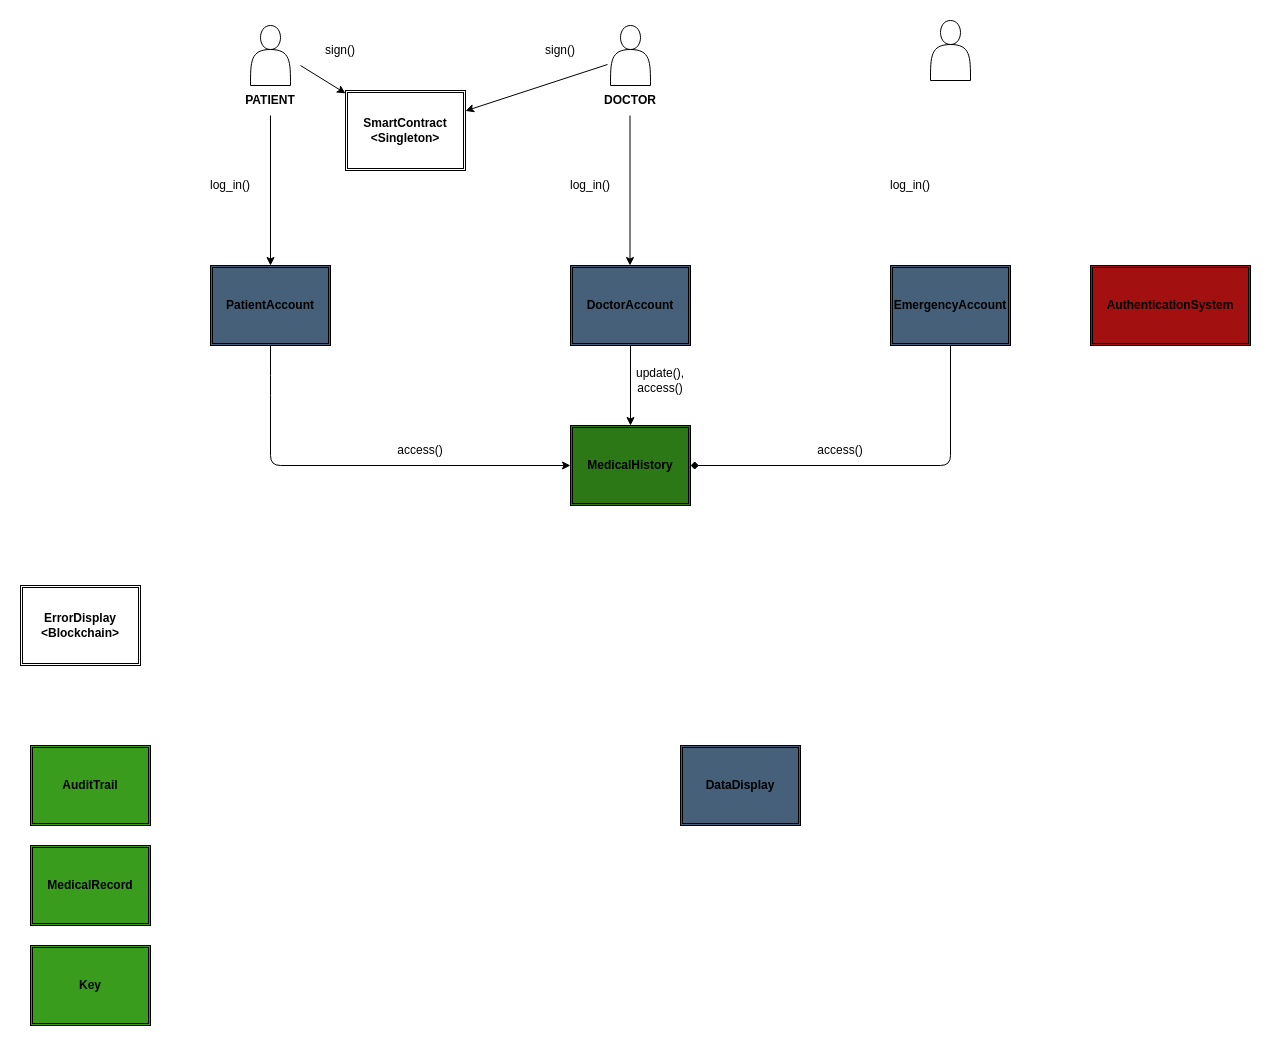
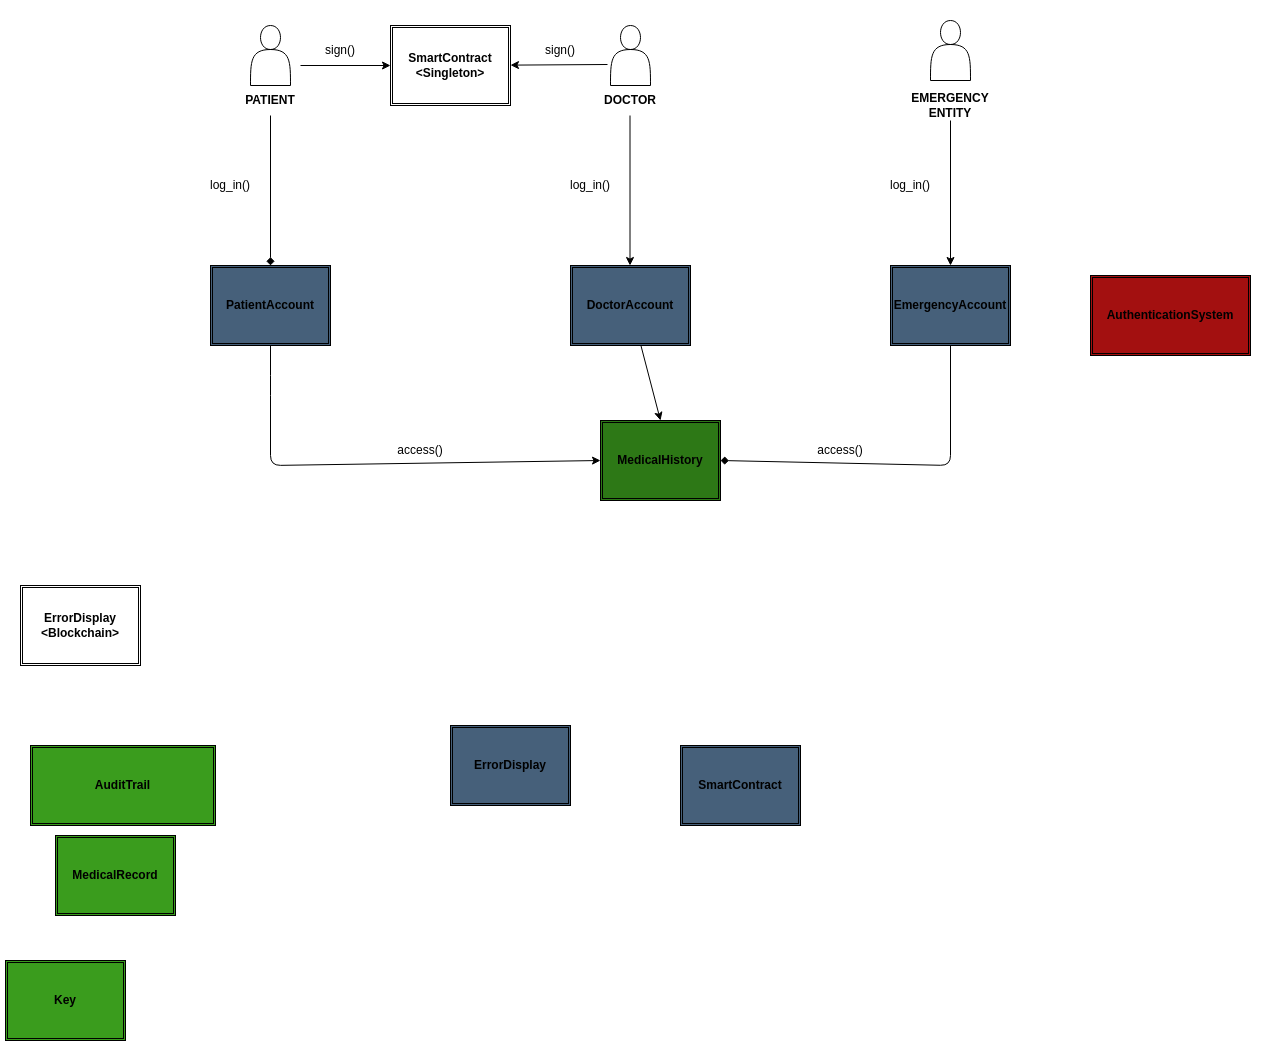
node "EMERGENCY ENTITY": added
node "SmartContract <Singleton>": moved (406, 131) -> (451, 66)
edge "EMERGENCY ENTITY" -> "EmergencyAccount": added
edge "PATIENT" -> "PatientAccount": arrowhead classic -> diamond
node "AuthenticationSystem": moved (1171, 306) -> (1171, 316)
node "update(), access()": removed
node "MedicalHistory": moved (631, 466) -> (661, 461)
node "ErrorDisplay": added
node "AuditTrail": size 120x80 -> 185x80
node "DataDisplay": label "DataDisplay" -> "SmartContract"
node "MedicalRecord": moved (91, 886) -> (116, 876)
node "Key": moved (91, 986) -> (66, 1001)
